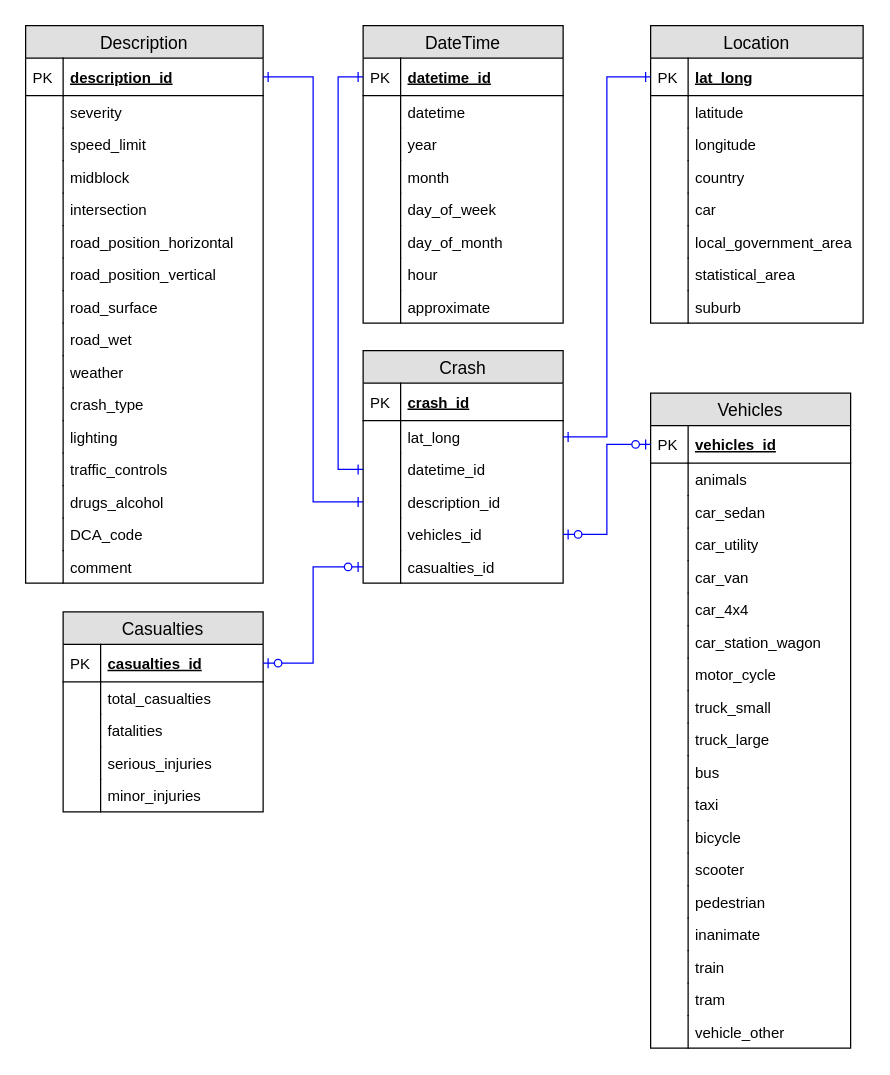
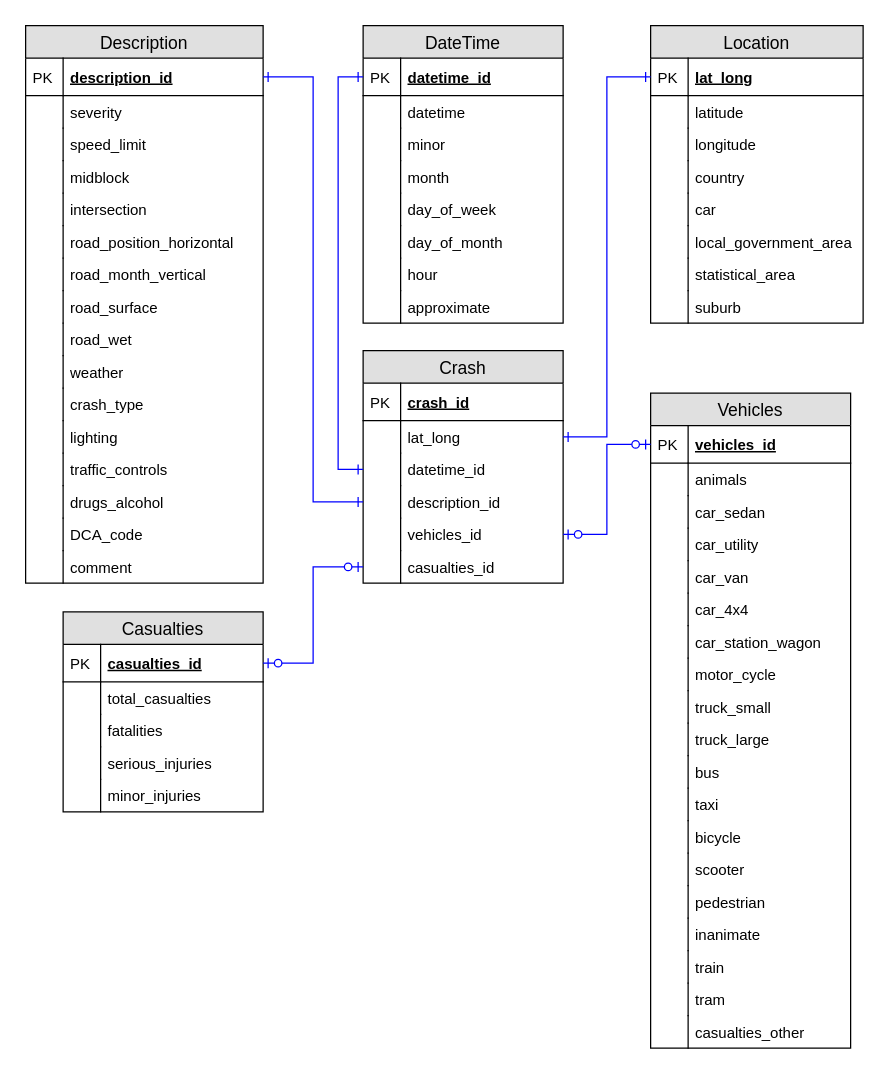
node "year": label "year" -> "minor"
node "road_position_vertical": label "road_position_vertical" -> "road_month_vertical"
node "vehicle_other": label "vehicle_other" -> "casualties_other"
